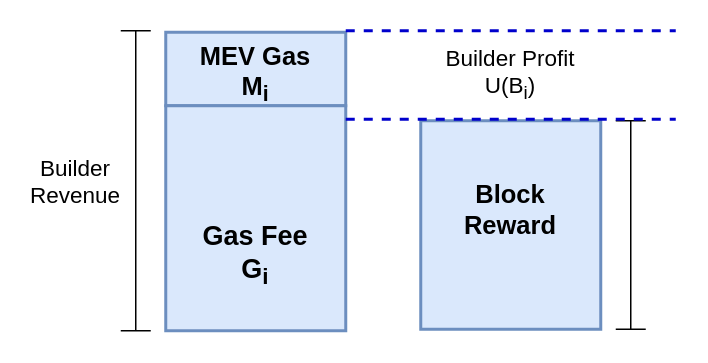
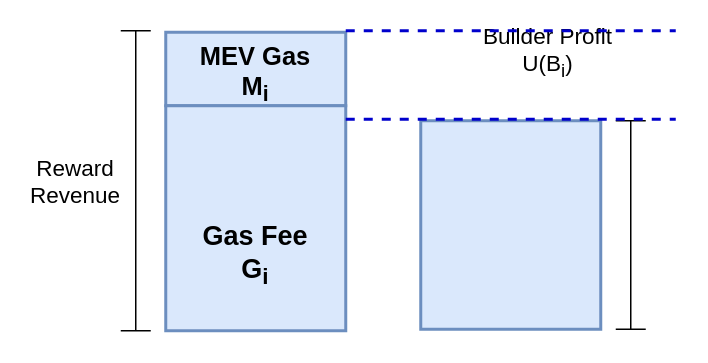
node "Builder Profit U(Bi)": moved (511, 74) -> (548, 52)
node "Builder Revenue": label "Builder Revenue" -> "Reward Revenue"
node "Block Reward": removed
